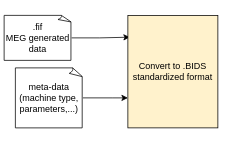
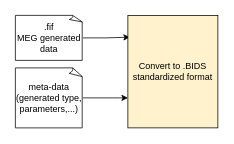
node ".fif MEG generated data": moved (38, 38) -> (49, 38)
node "meta-data (machine type, parameters,...)": label "meta-data (machine type, parameters,...)" -> "meta-data (generated type, parameters,...)"
